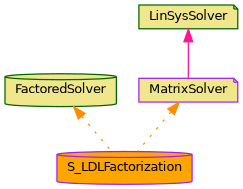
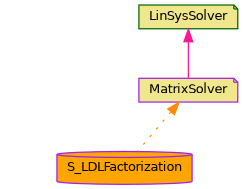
node "FactoredSolver": removed
